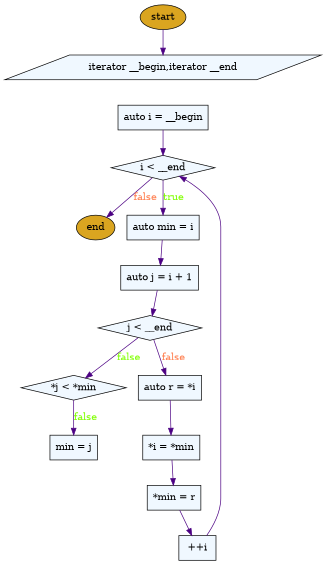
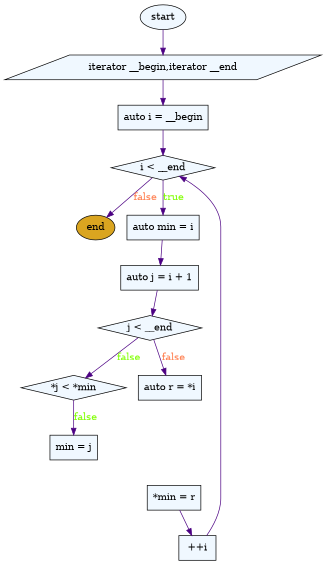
node "start": fillcolor goldenrod -> aliceblue
edge "iterator __begin,iterator __end" -> "auto i = __begin": added
node "*i = *min": removed
